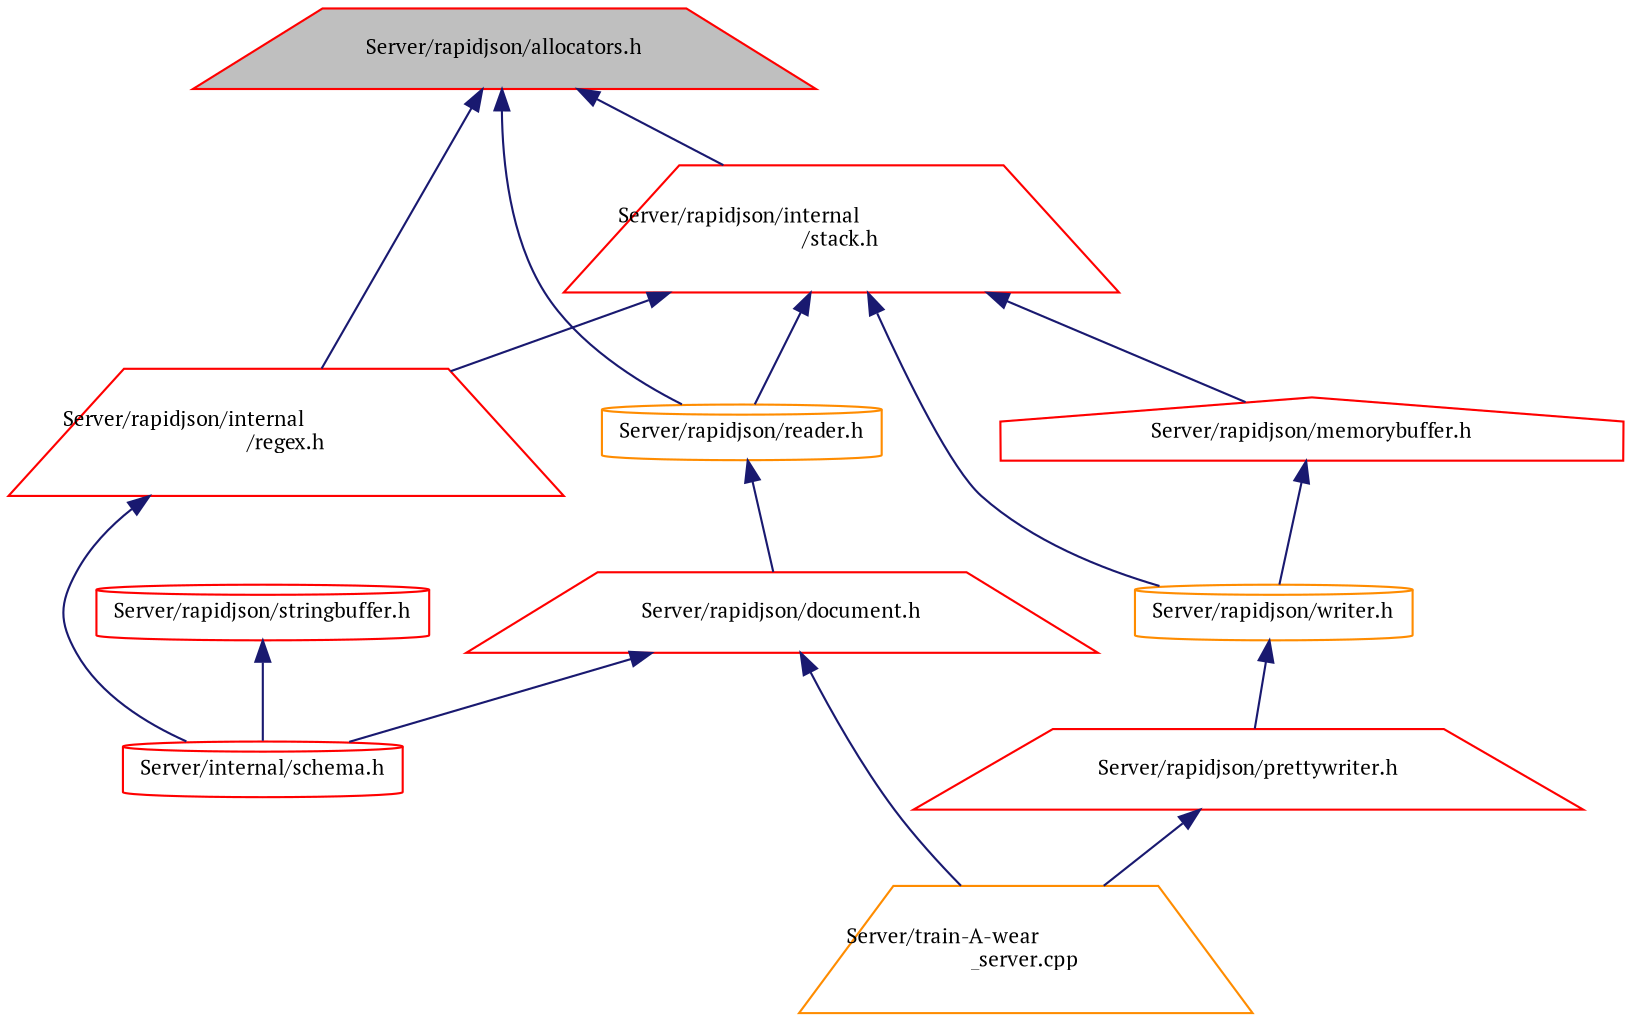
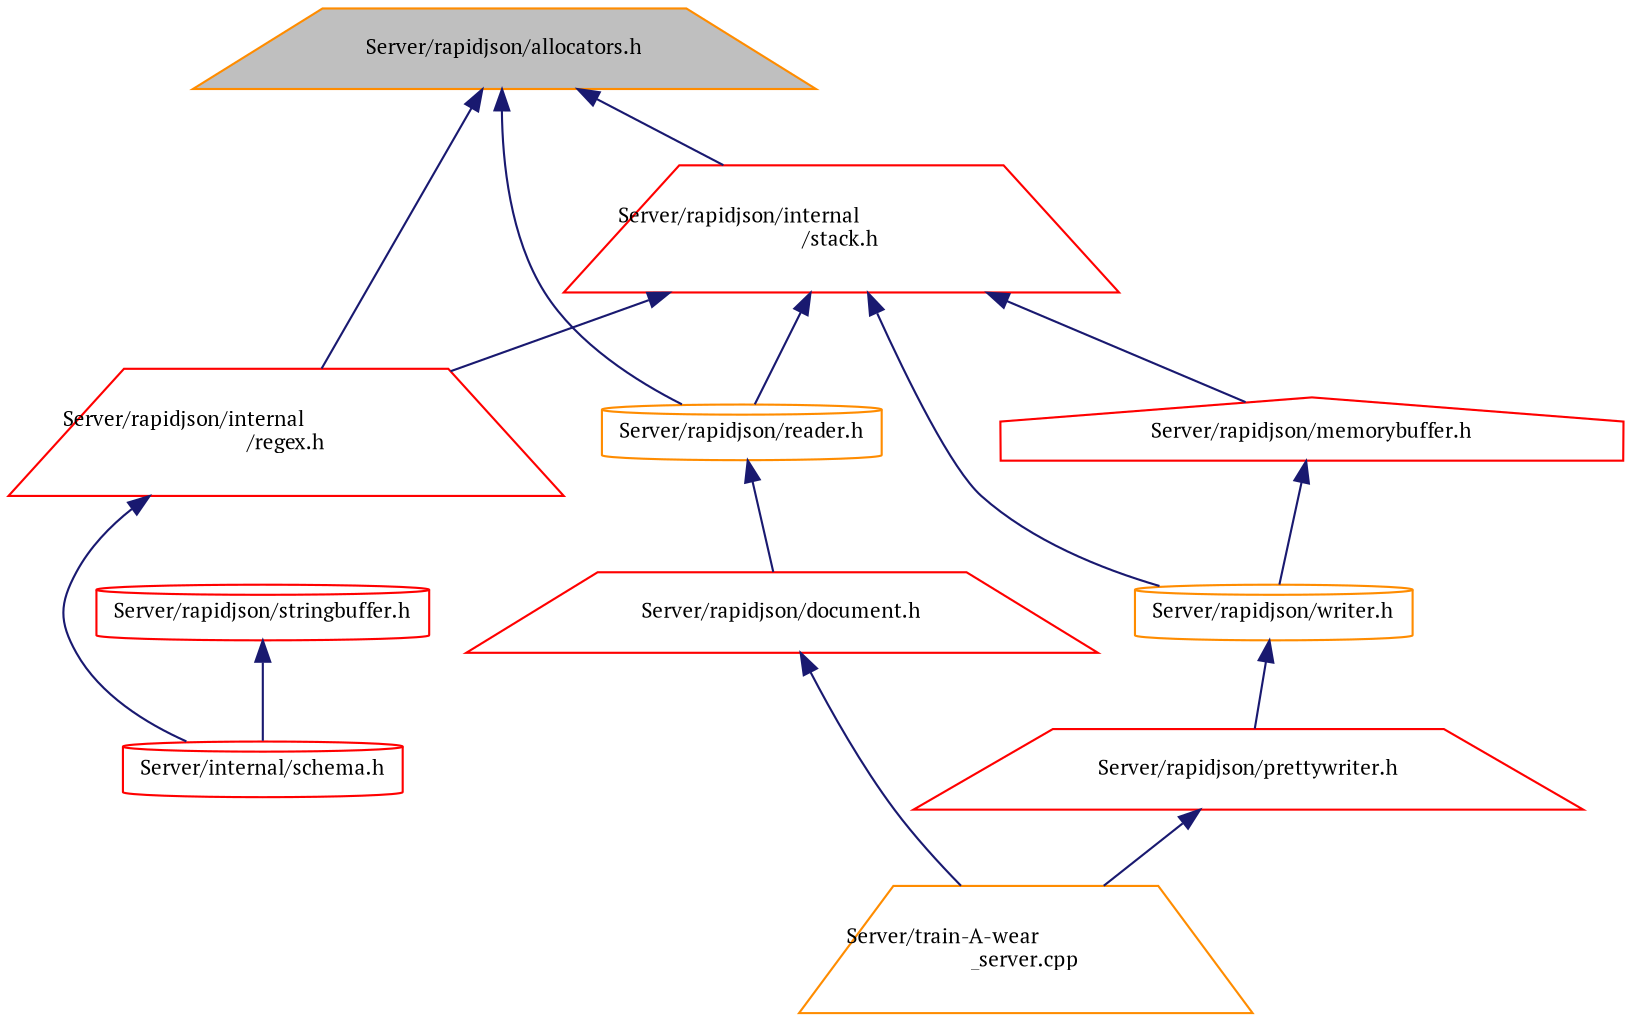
node "Server/rapidjson/allocators.h": color red -> darkorange
edge "Server/internal/schema.h" -> "Server/rapidjson/document.h": removed
